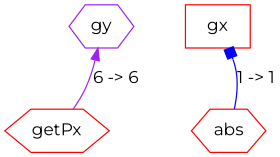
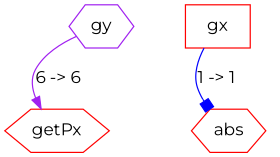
edge "abs" -> "gx": reversed
edge "getPx" -> "gy": reversed
